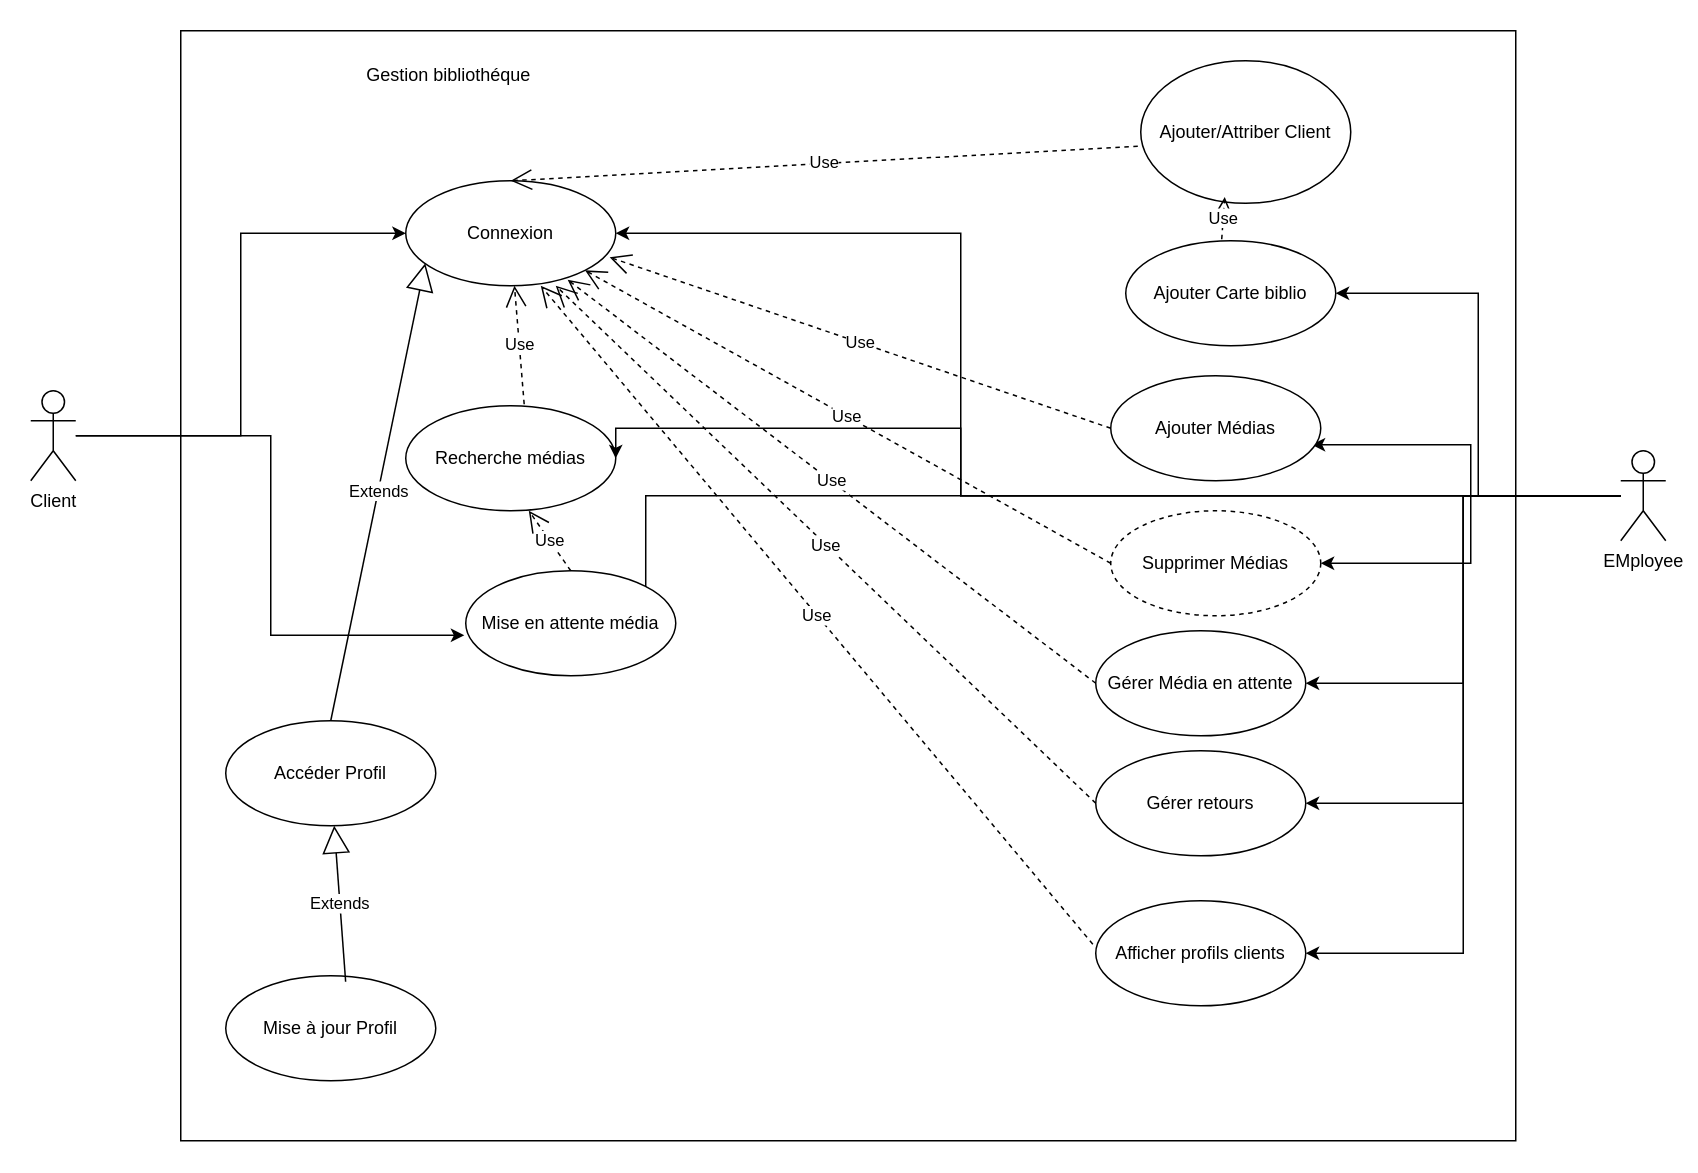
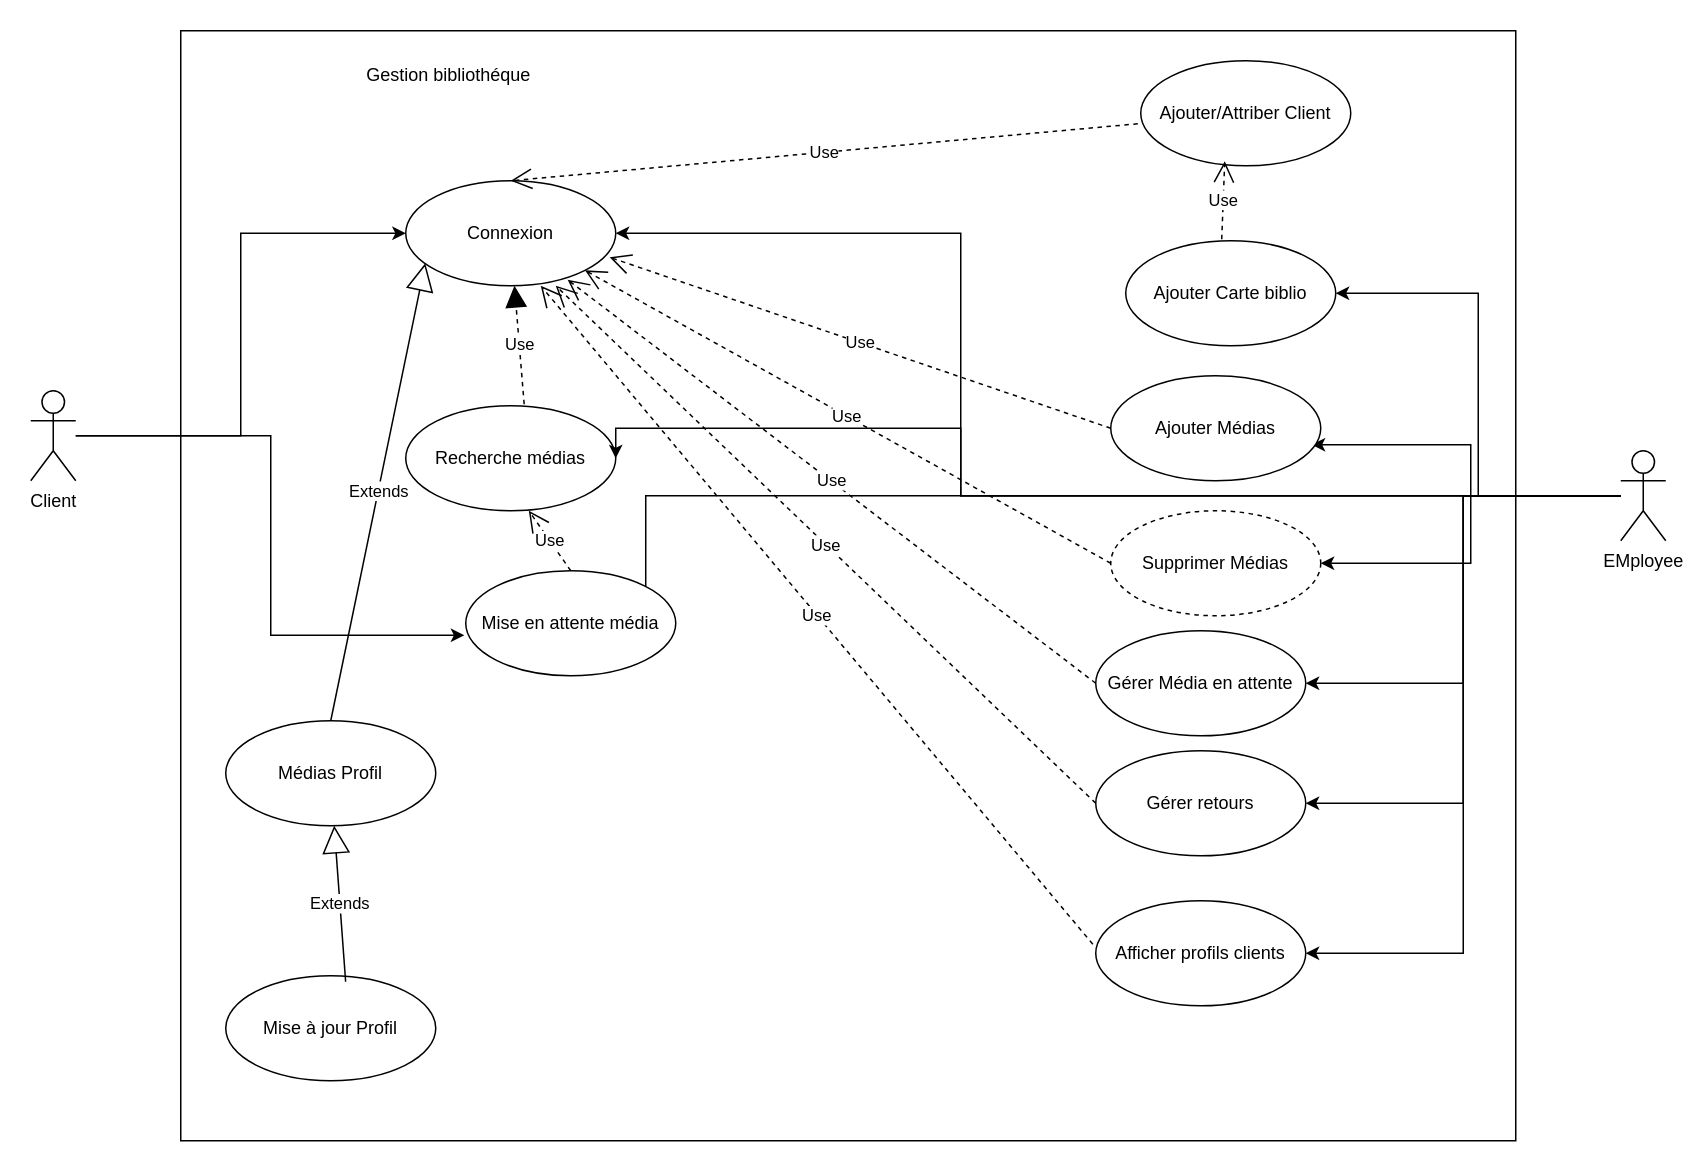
node "Ajouter/Attriber Client": size 210x143 -> 210x105
edge "Recherche médias" -> "Connexion": arrowhead open -> block
node "Accéder Profil": label "Accéder Profil" -> "Médias Profil"
